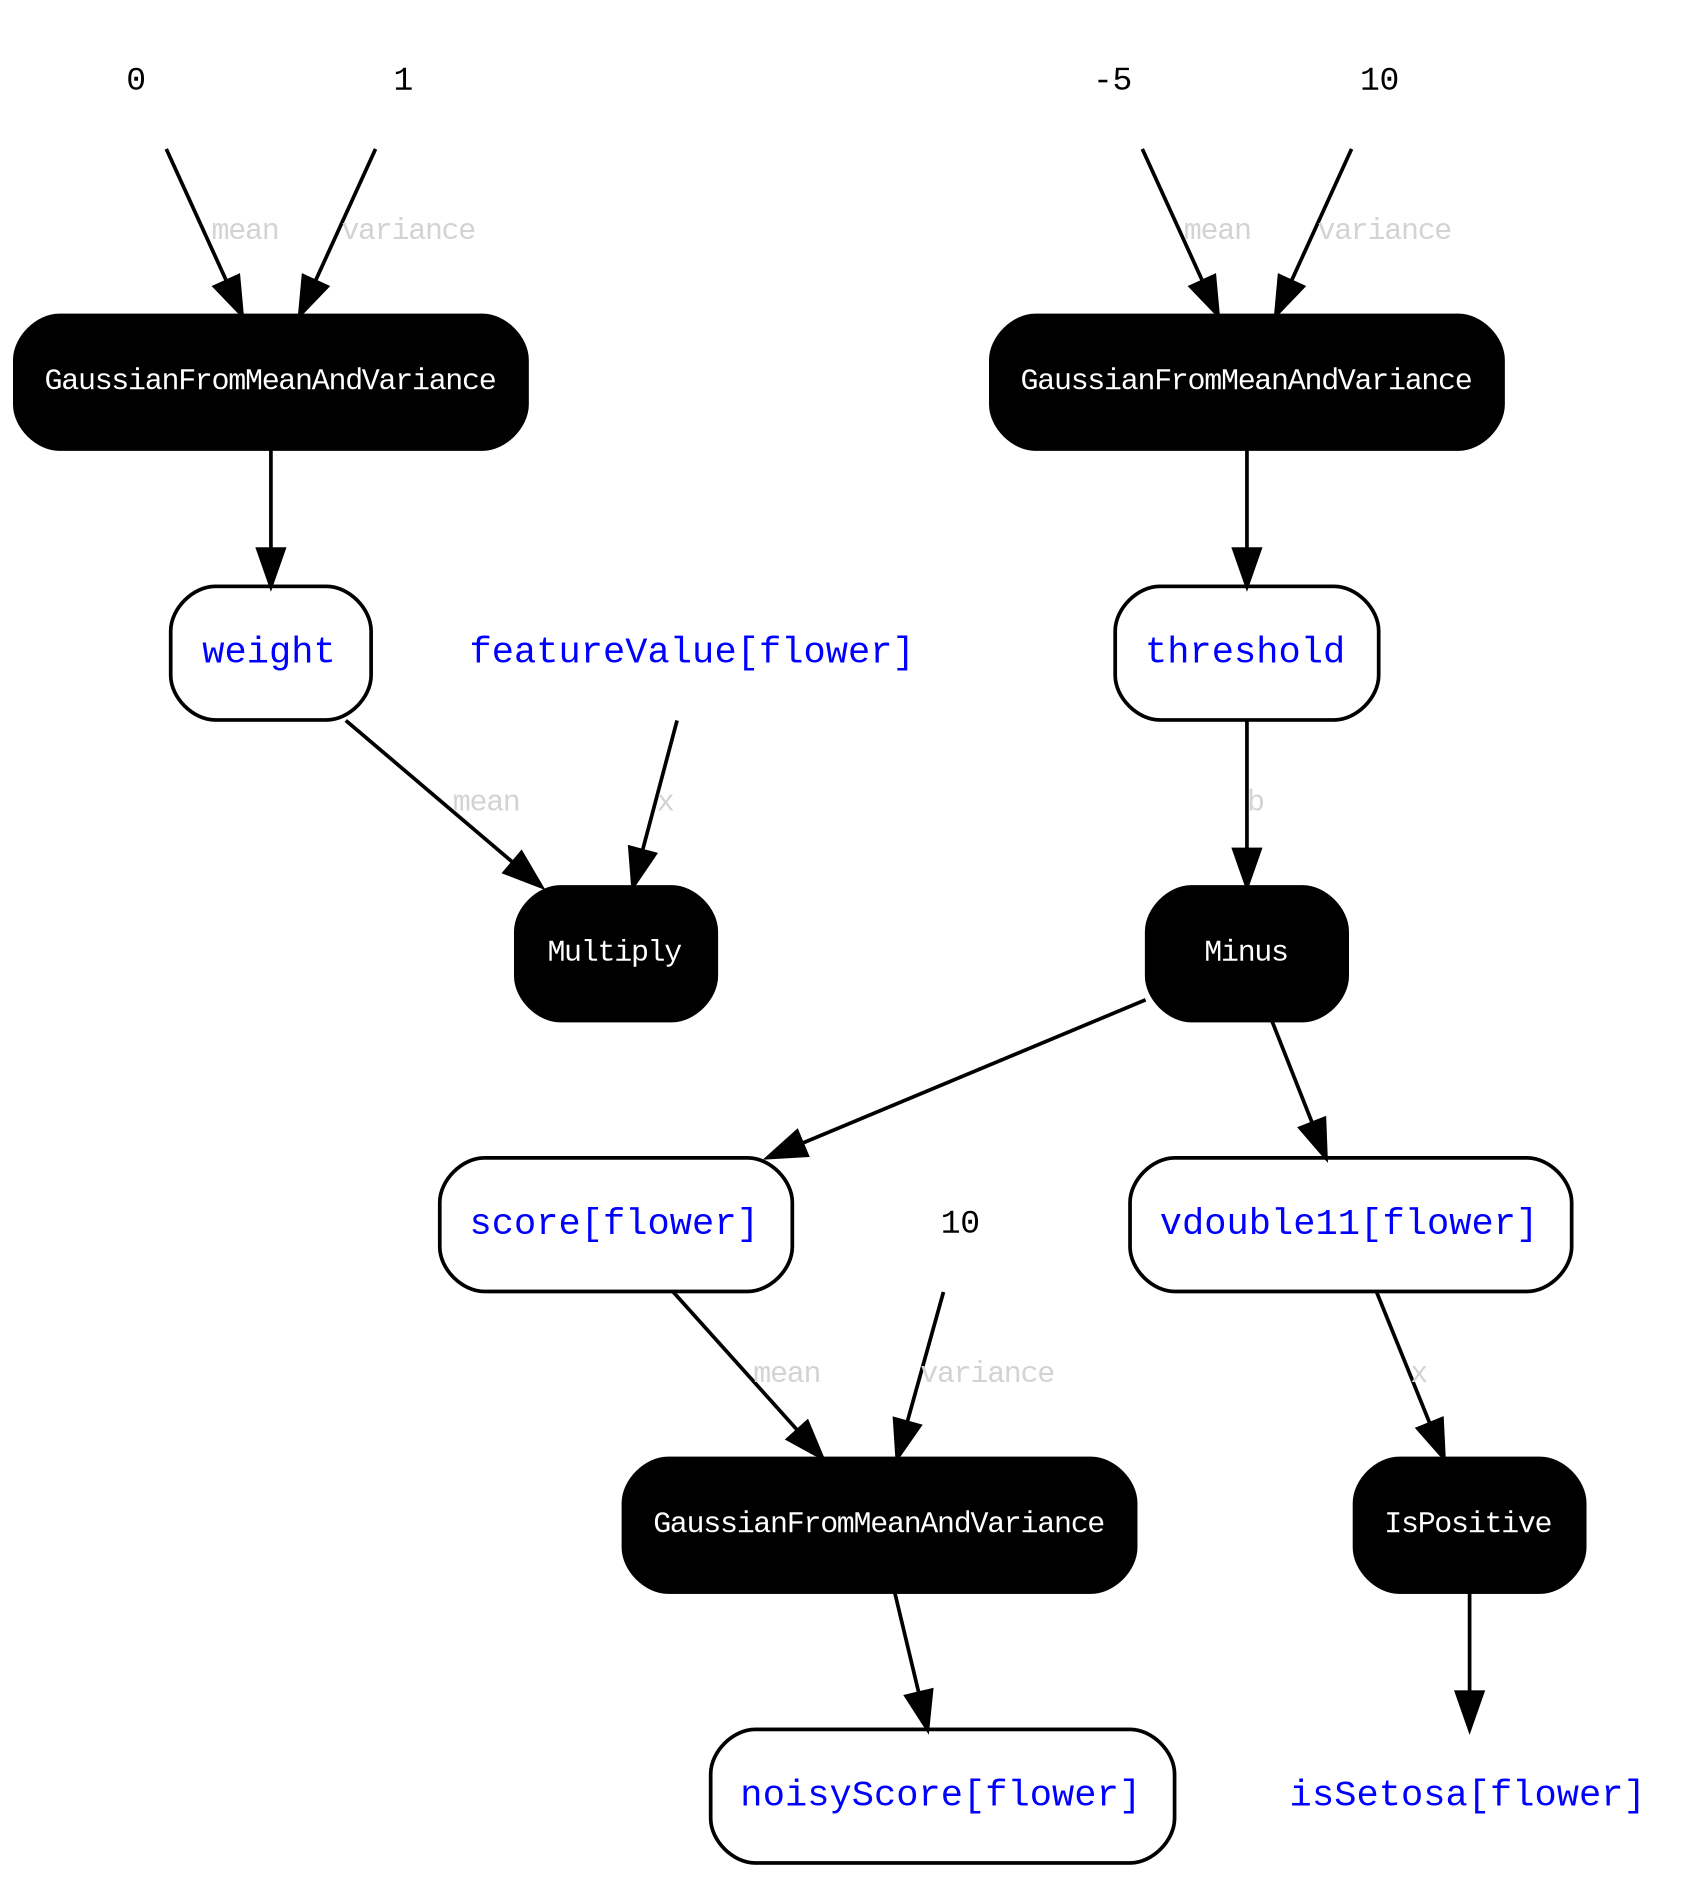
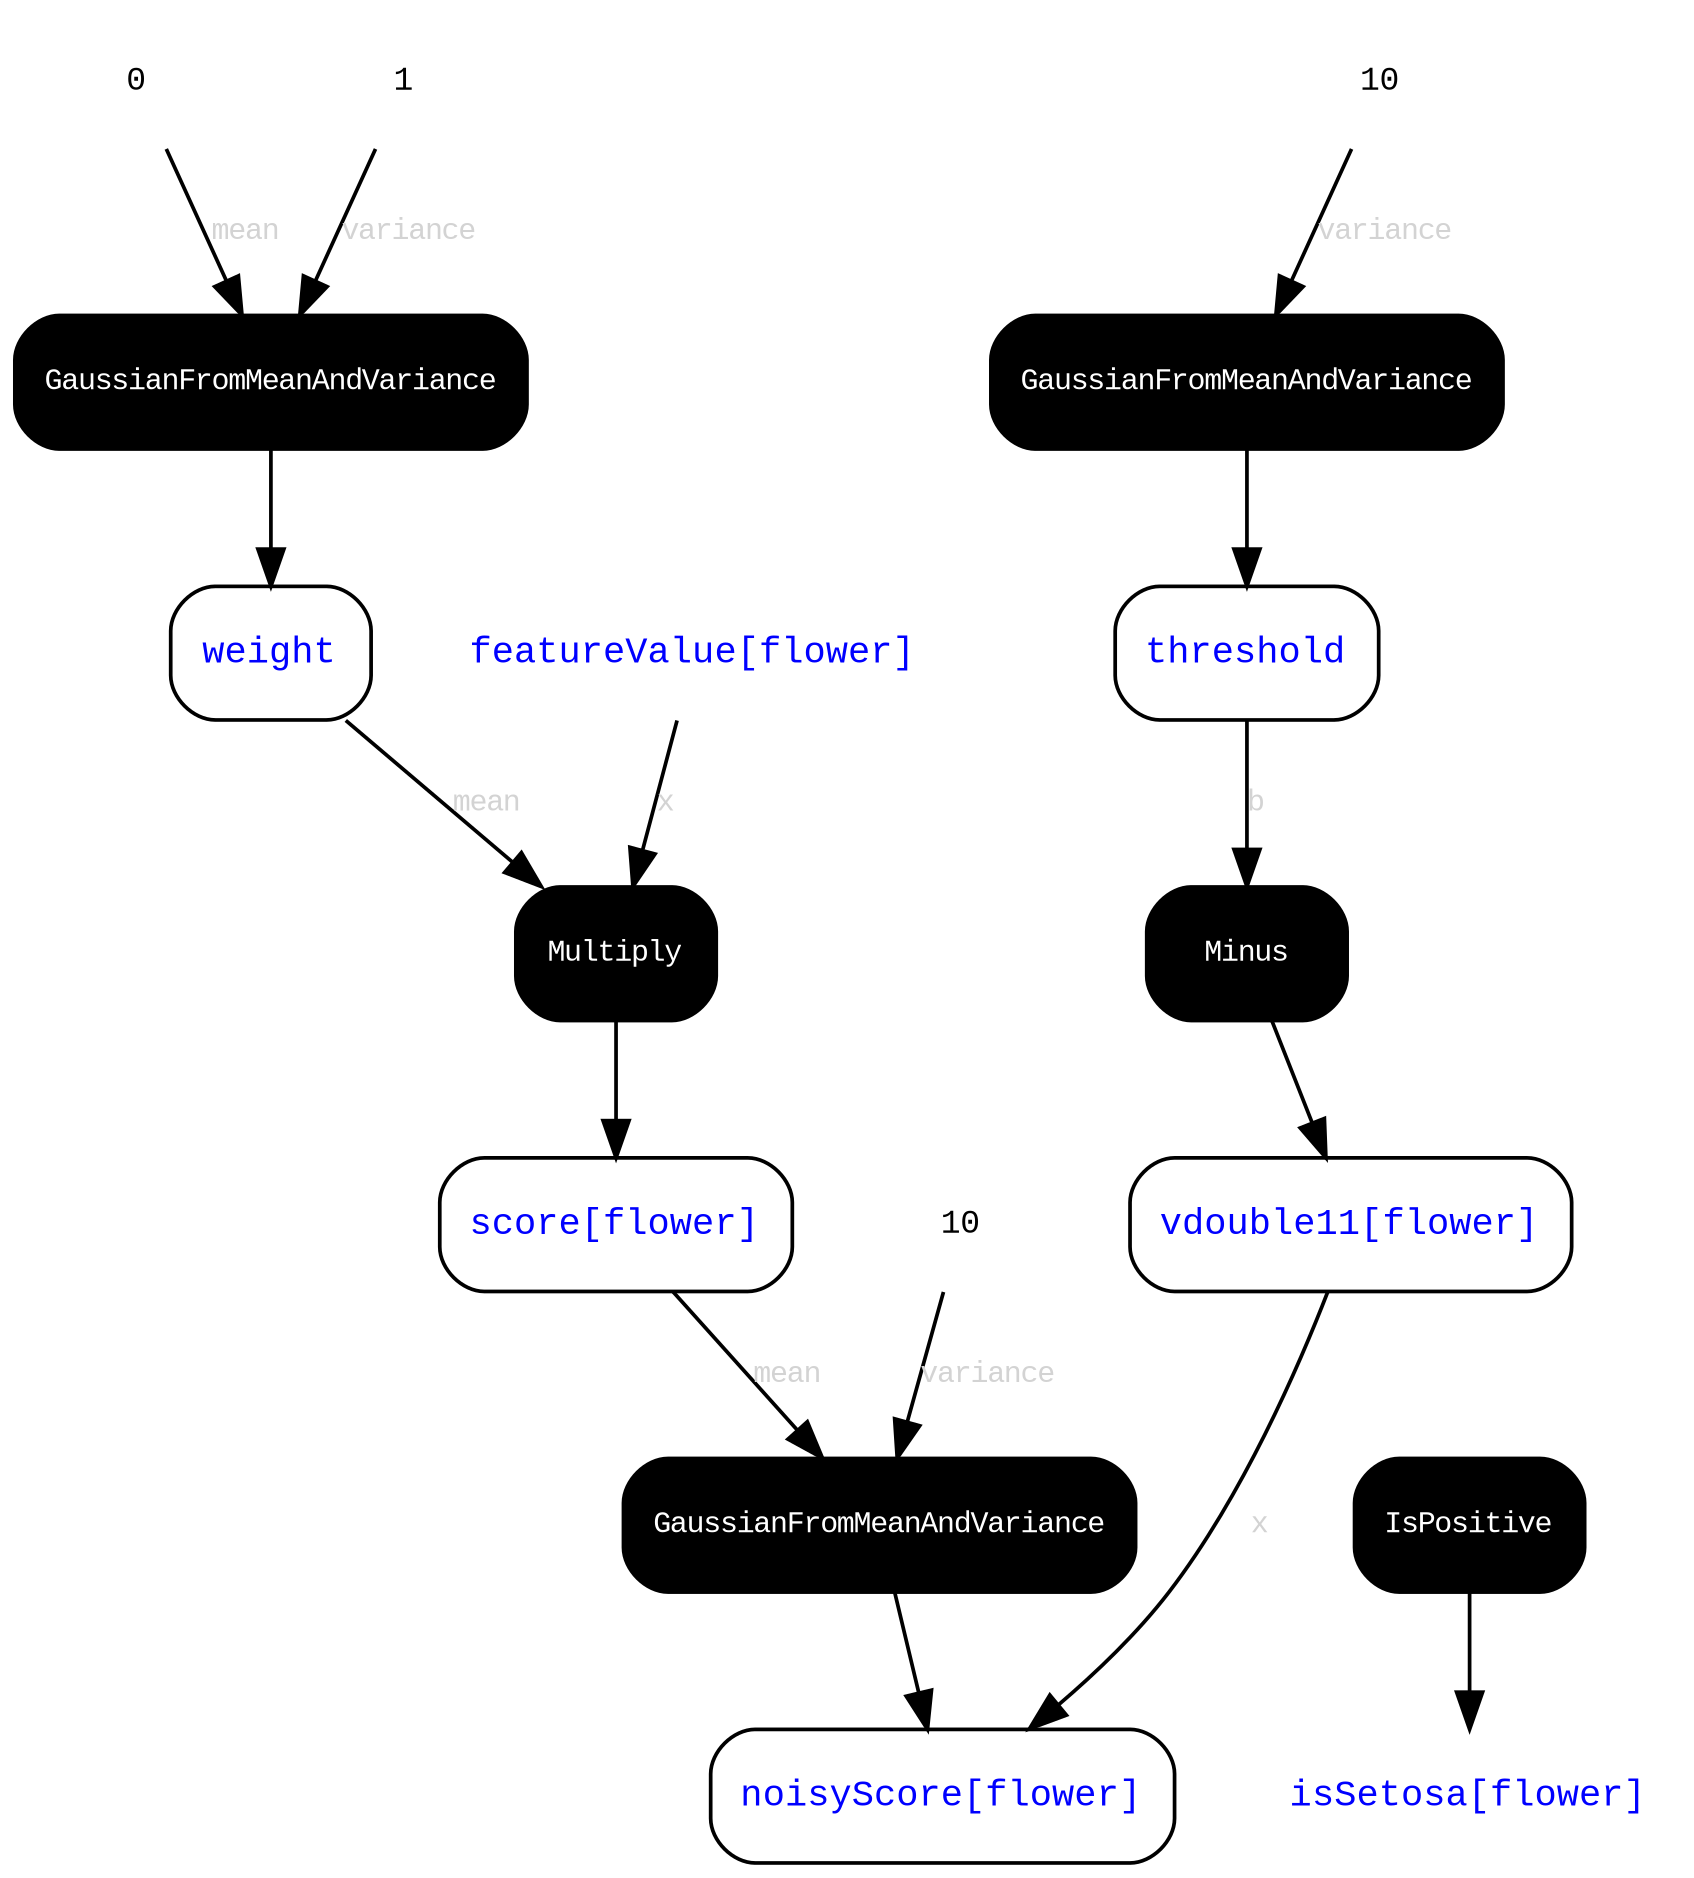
node "-5": removed
edge "Minus" -> "score[flower]": now "Multiply" -> "score[flower]"
edge "vdouble11[flower]" -> "IsPositive": now "vdouble11[flower]" -> "noisyScore[flower]"
